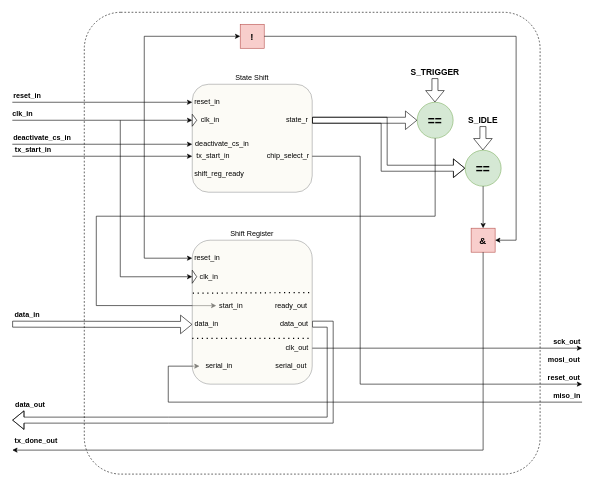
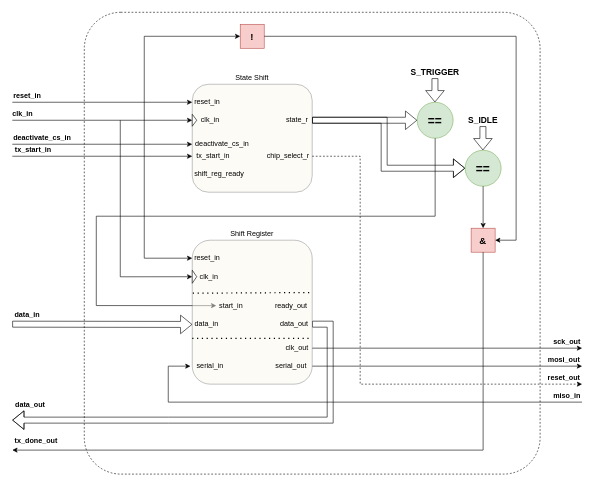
edge "chip_select_r" -> "reset_out": style solid -> dashed
node "serial_in": moved (219, 366) -> (210, 366)
edge "serial_out" -> "mosi_out": added
